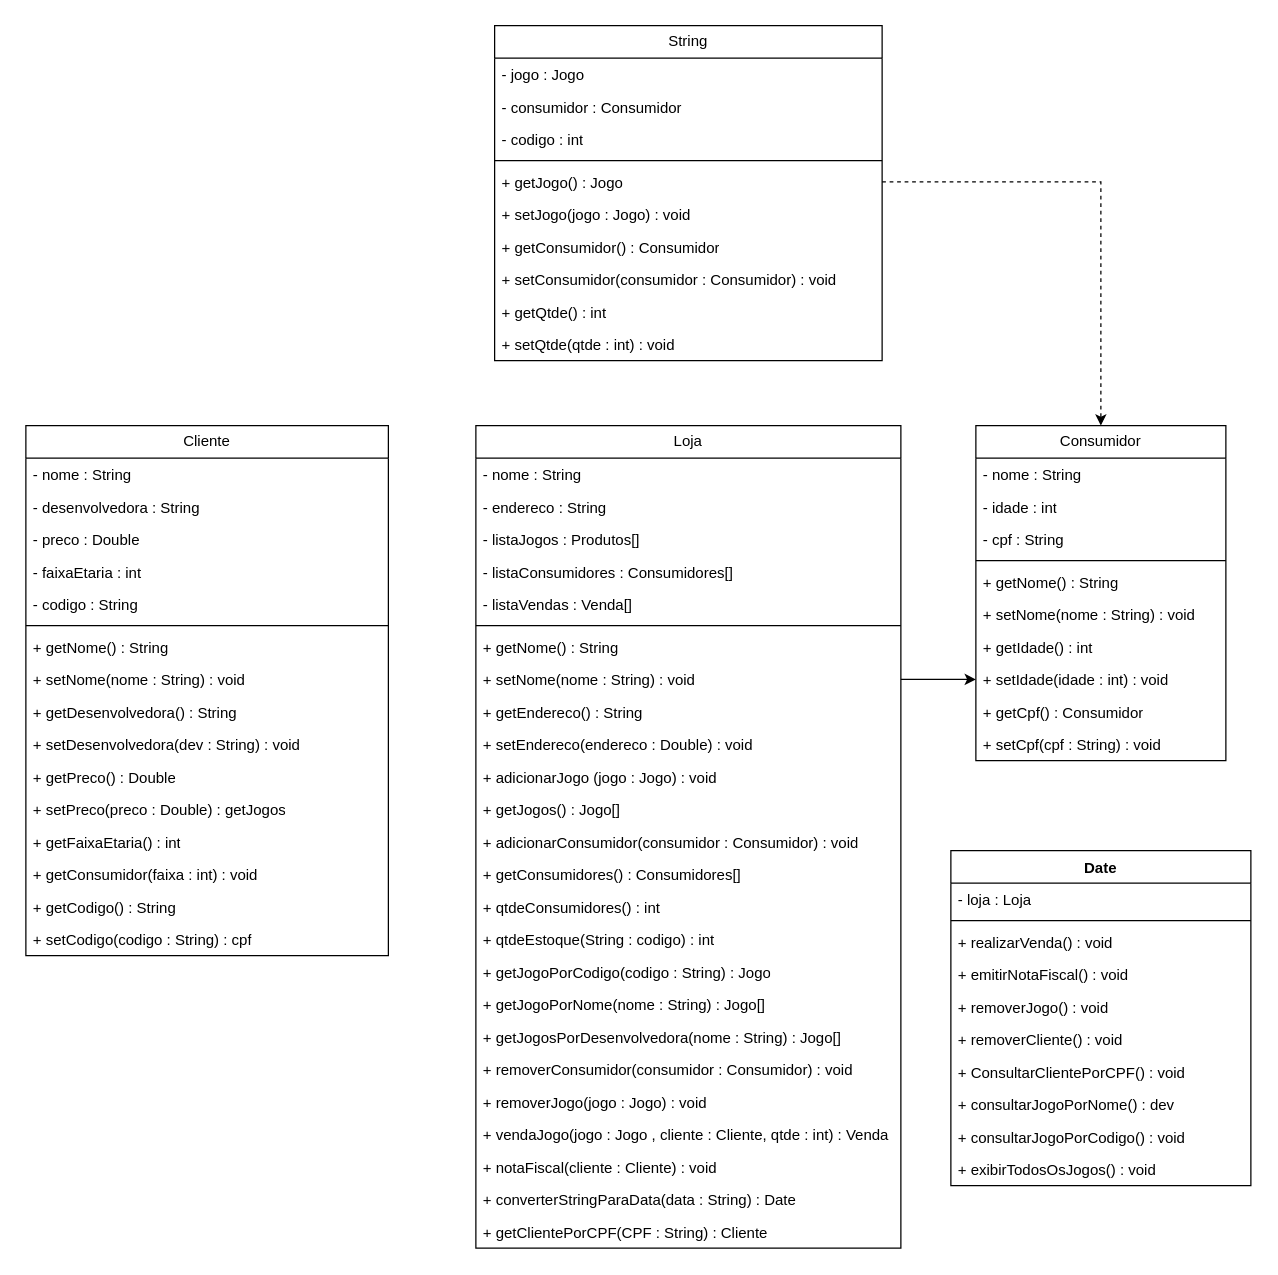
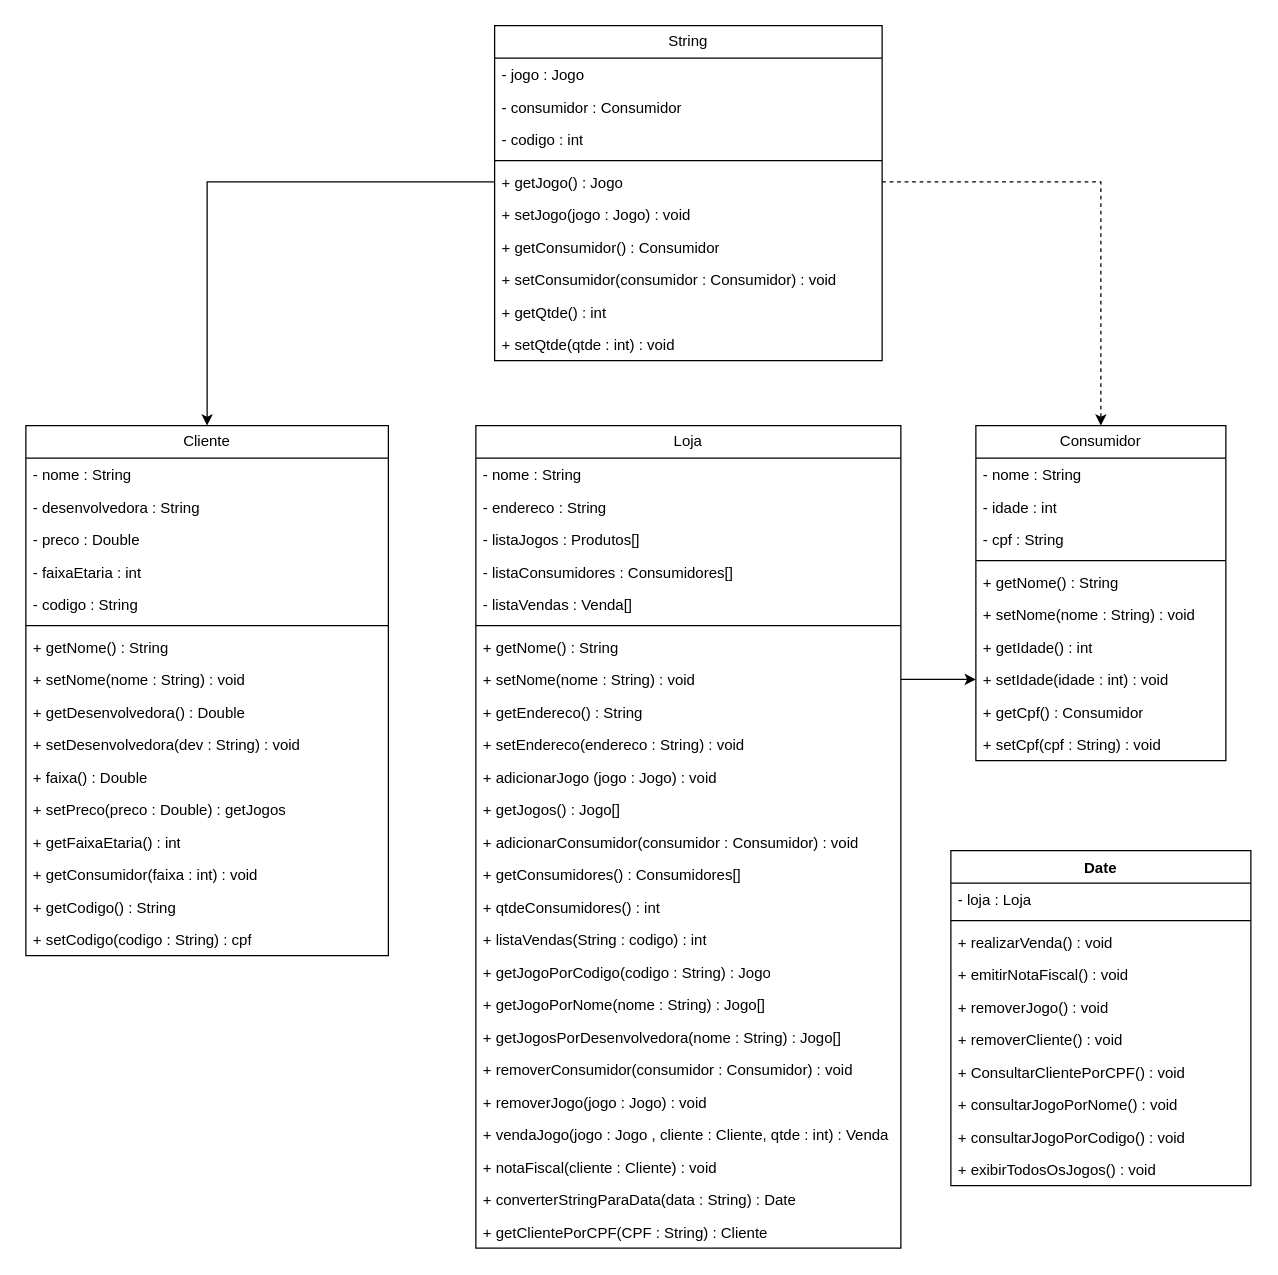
edge "+ getJogo() : Jogo" -> "Cliente": added
node "+ getDesenvolvedora() : String": label "+ getDesenvolvedora() : String" -> "+ getDesenvolvedora() : Double"
node "+ setEndereco(endereco : Double) : void": label "+ setEndereco(endereco : Double) : void" -> "+ setEndereco(endereco : String) : void"
node "+ getPreco() : Double": label "+ getPreco() : Double" -> "+ faixa() : Double"
node "+ qtdeEstoque(String : codigo) : int": label "+ qtdeEstoque(String : codigo) : int" -> "+ listaVendas(String : codigo) : int"
node "+ consultarJogoPorNome() : dev": label "+ consultarJogoPorNome() : dev" -> "+ consultarJogoPorNome() : void"
